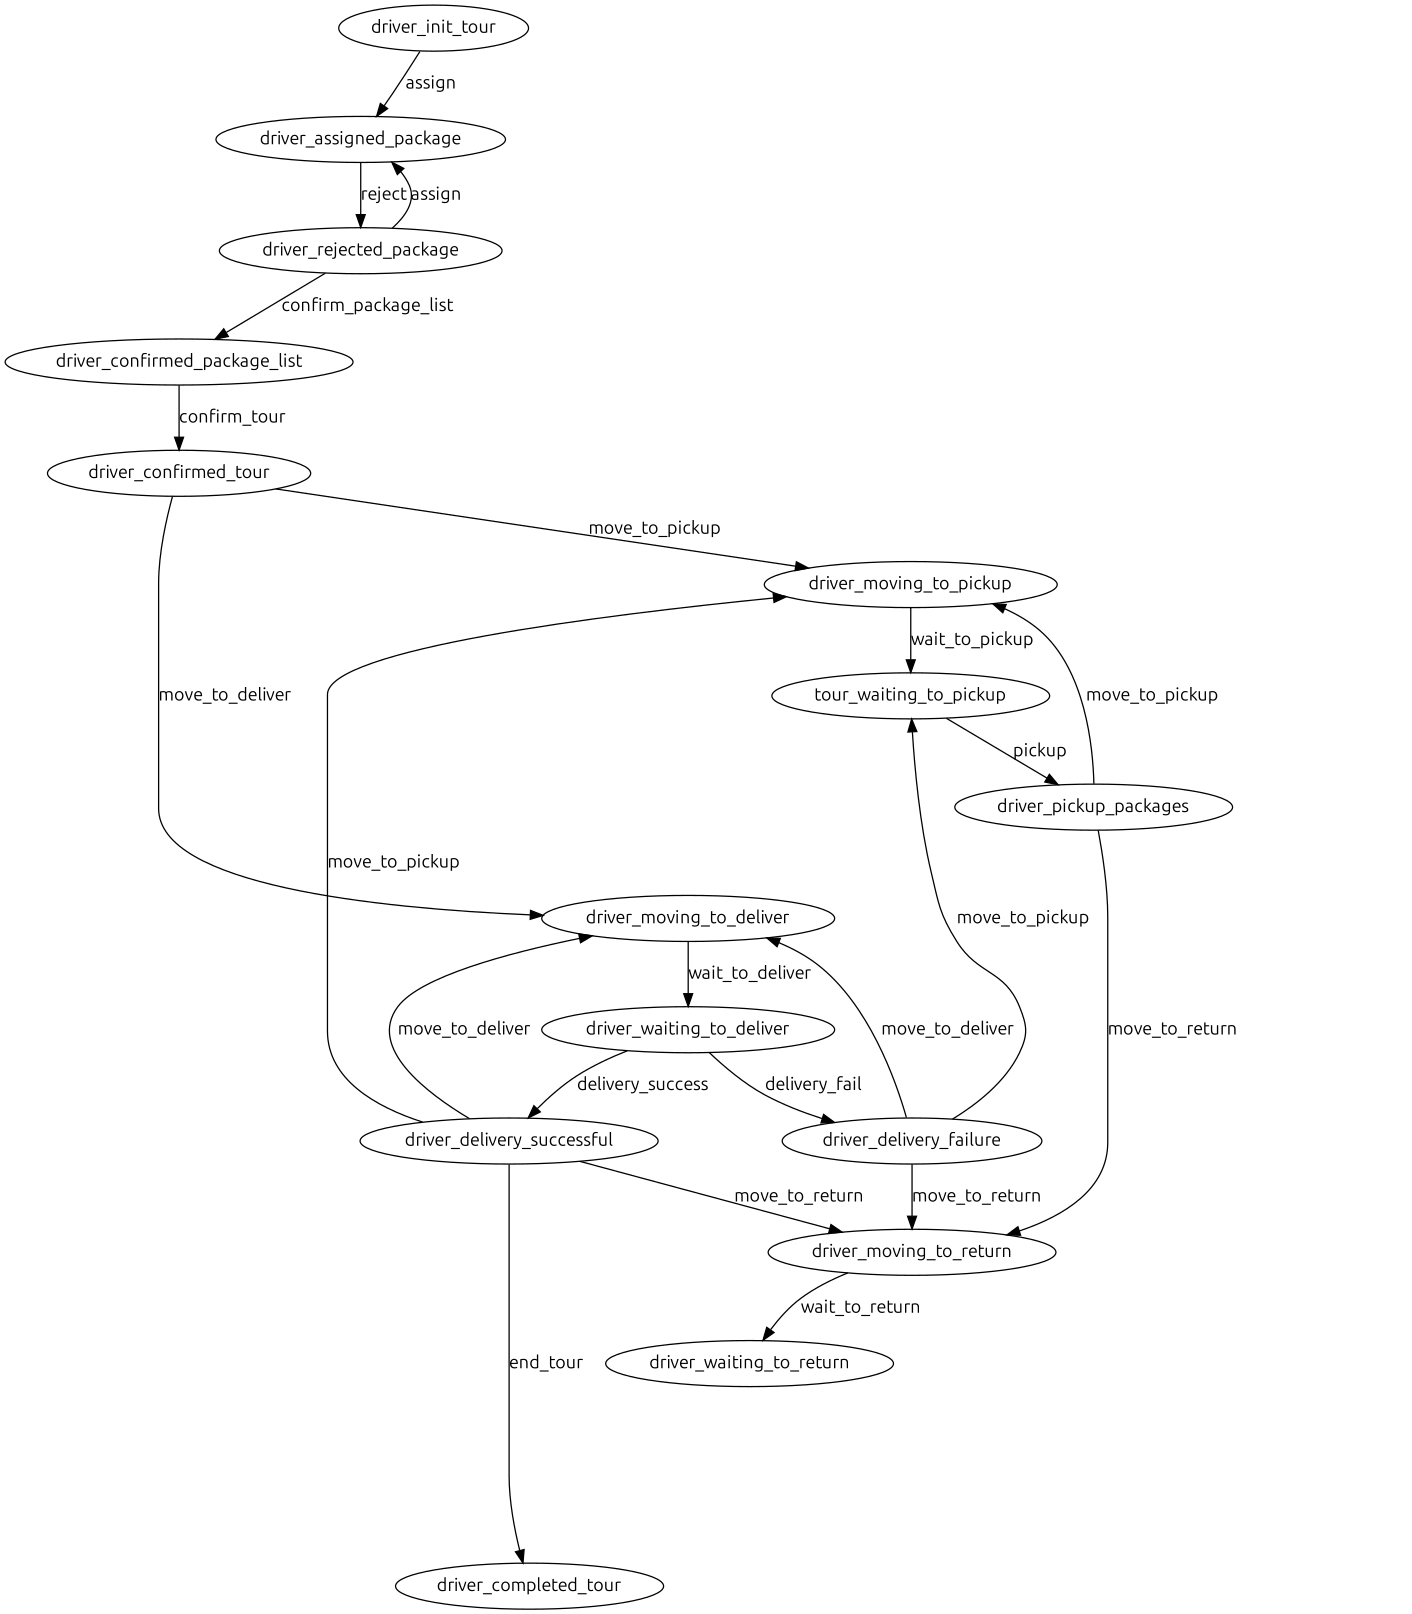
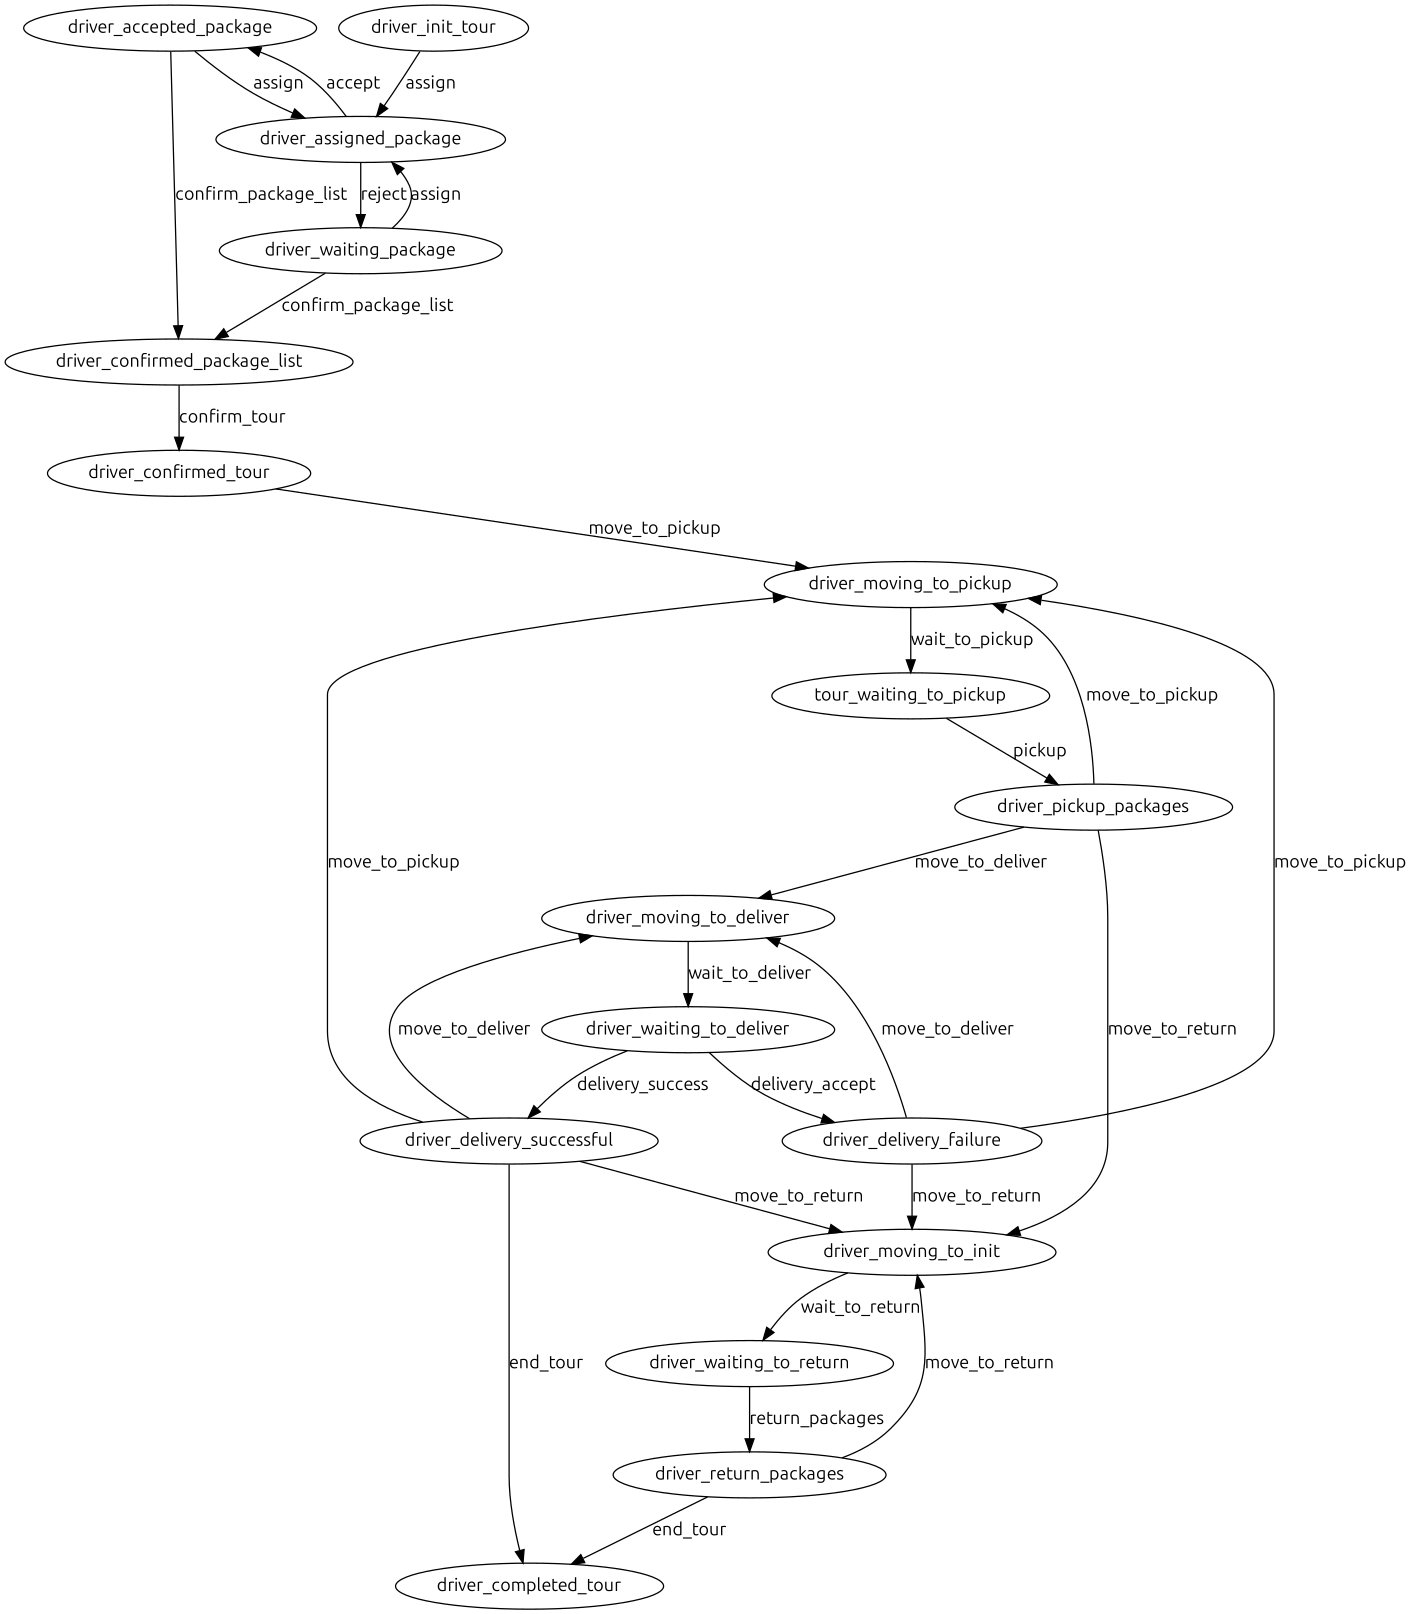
node "driver_accepted_package": added
node "driver_rejected_package": label "driver_rejected_package" -> "driver_waiting_package"
edge "driver_confirmed_tour" -> "driver_moving_to_deliver": now "driver_pickup_packages" -> "driver_moving_to_deliver"
edge "driver_delivery_failure" -> "tour_waiting_to_pickup": now "driver_delivery_failure" -> "driver_moving_to_pickup"
edge "driver_waiting_to_deliver" -> "driver_delivery_failure": label "delivery_fail" -> "delivery_accept"
node "driver_moving_to_return": label "driver_moving_to_return" -> "driver_moving_to_init"
node "driver_return_packages": added
